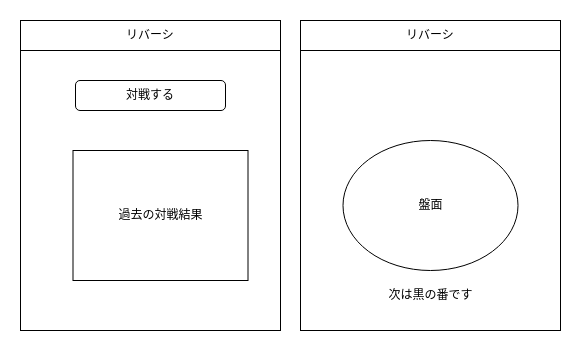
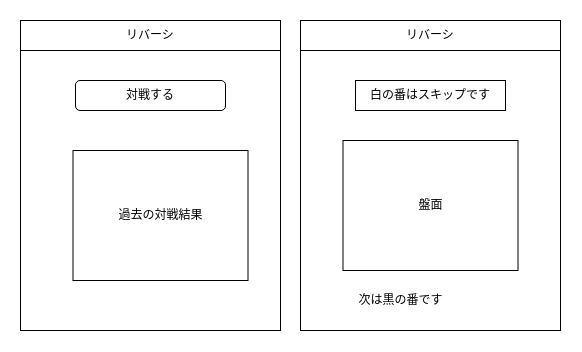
node "白の番はスキップです": added
node "盤面": shape ellipse -> rectangle
node "次は黒の番です": moved (431, 296) -> (401, 301)
